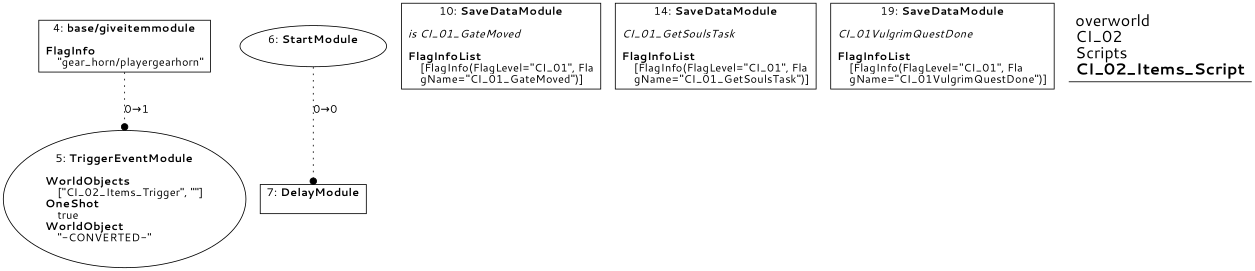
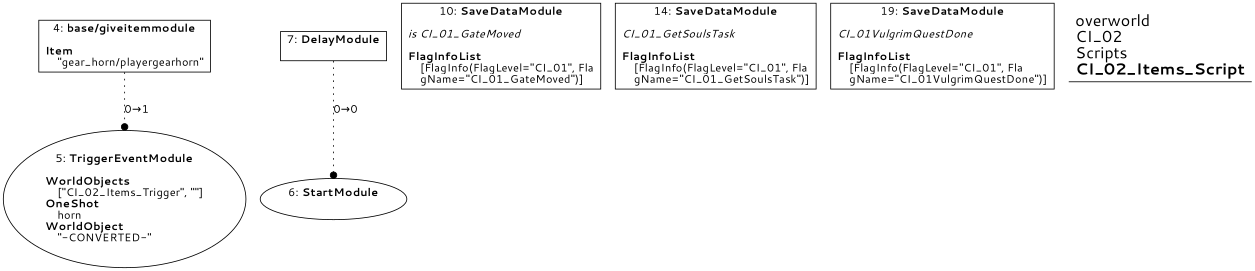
node "4:": text "FlagInfo" -> "Item"
edge "6:" -> "7:": reversed
node "5:": text "true" -> "horn"
